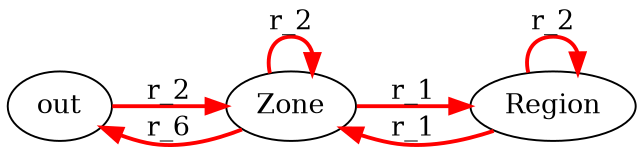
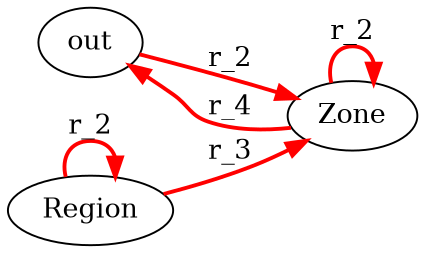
edge "Zone" -> "Region": removed, label "r_1"
edge "Zone" -> "out": label "r_6" -> "r_4"
edge "Region" -> "Zone": label "r_1" -> "r_3"
